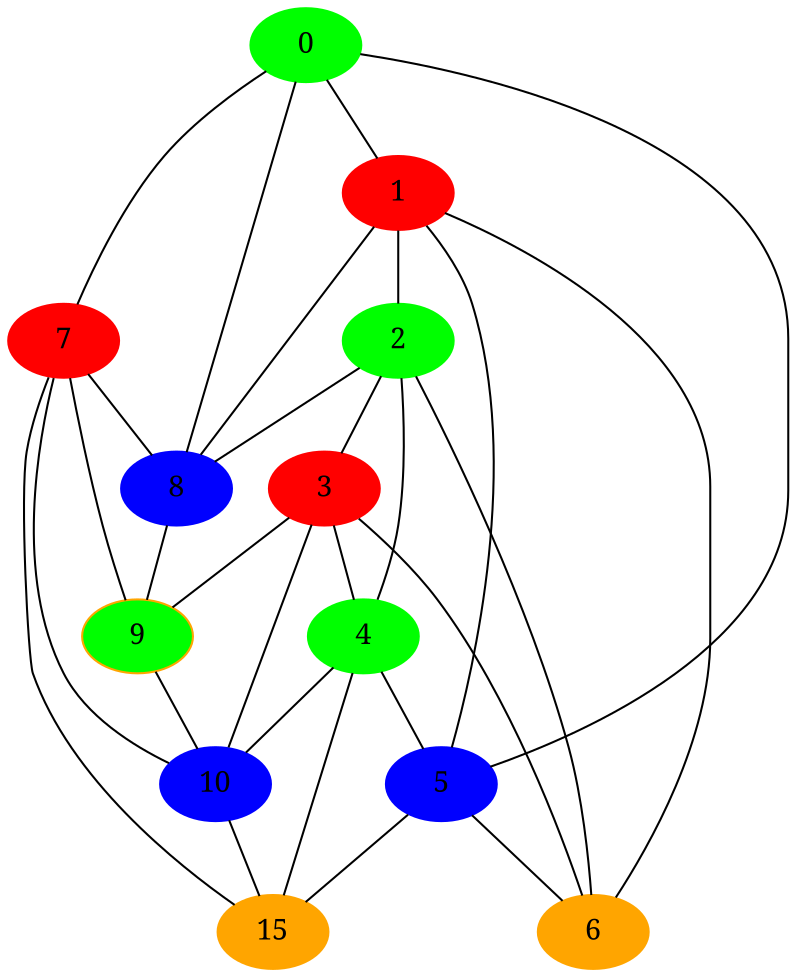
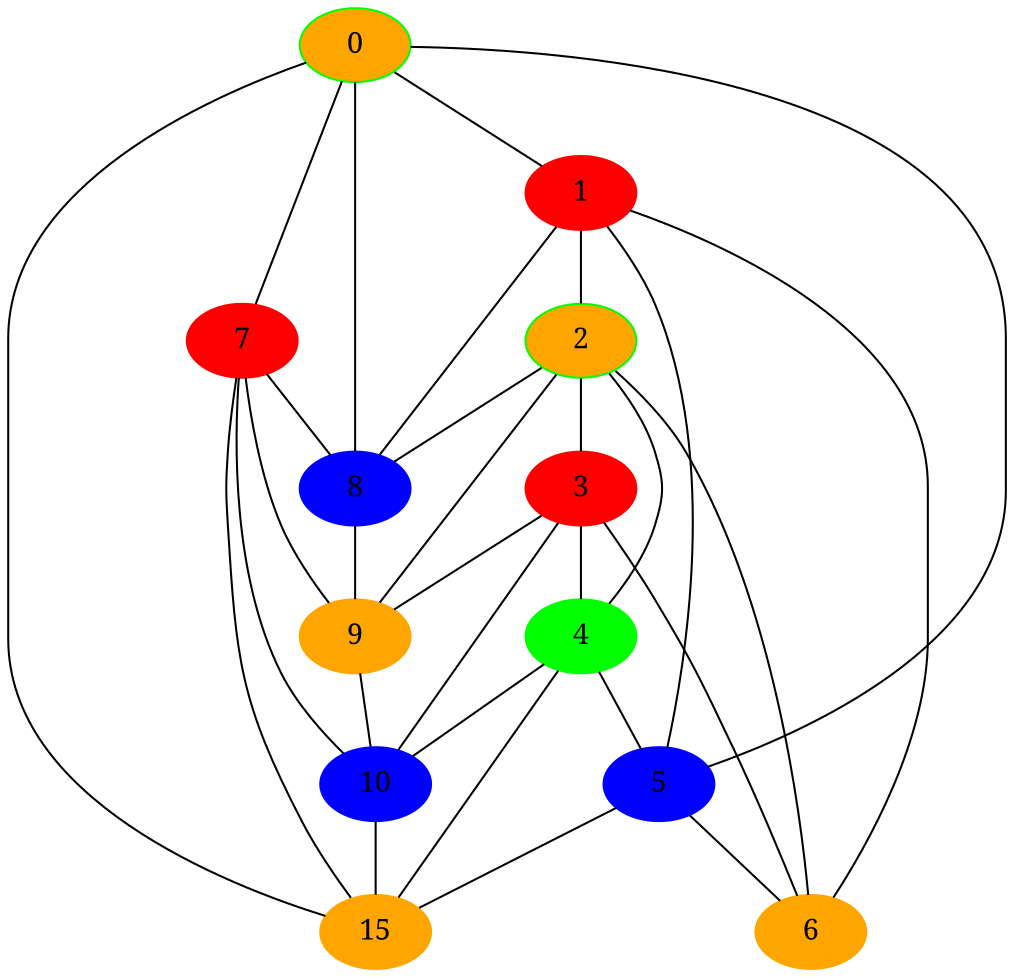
node "0": fillcolor green -> orange
node "2": fillcolor green -> orange
edge "2" -- "9": added
edge "0" -- "15": added
node "9": fillcolor green -> orange
